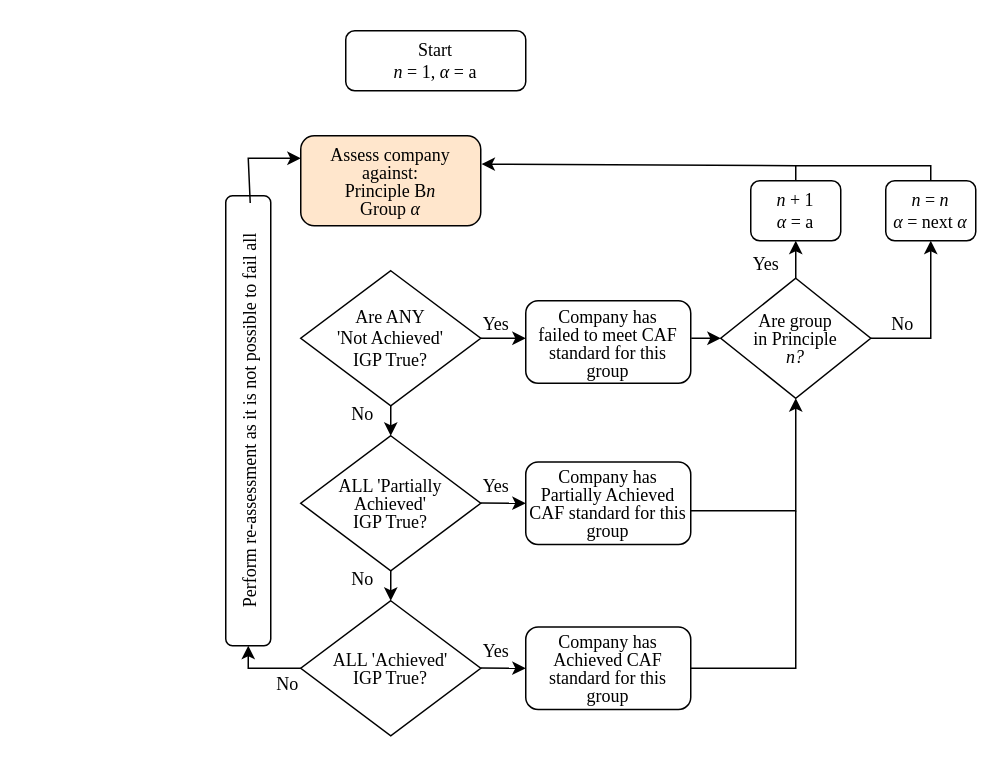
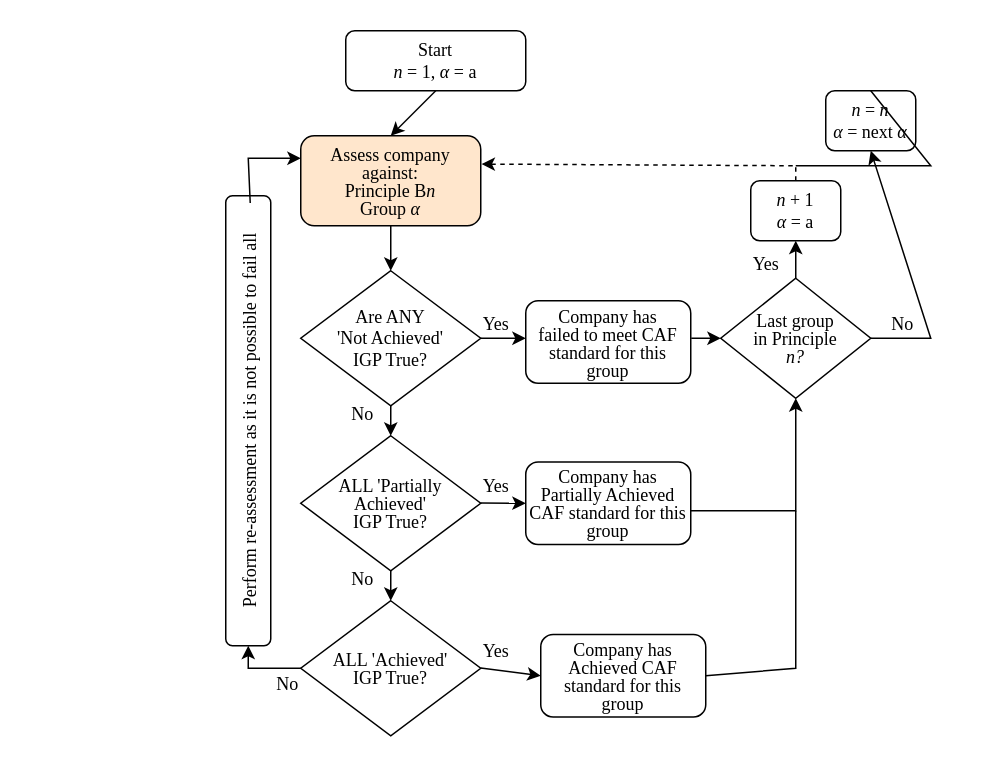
edge "Start n = 1, α = a" -> "Assess company against: Principle Bn Group α": added
edge "n + 1 α = a" -> "Assess company against: Principle Bn Group α": style solid -> dashed
node "n = n α = next α": moved (931, 211) -> (871, 121)
edge "Assess company against: Principle Bn Group α" -> "Are ANY 'Not Achieved' IGP True?": added
node "Are group in Principle n?": label "Are group in Principle n?" -> "Last group in Principle n?"
node "Company has Achieved CAF standard for this group": moved (608, 668) -> (623, 676)
